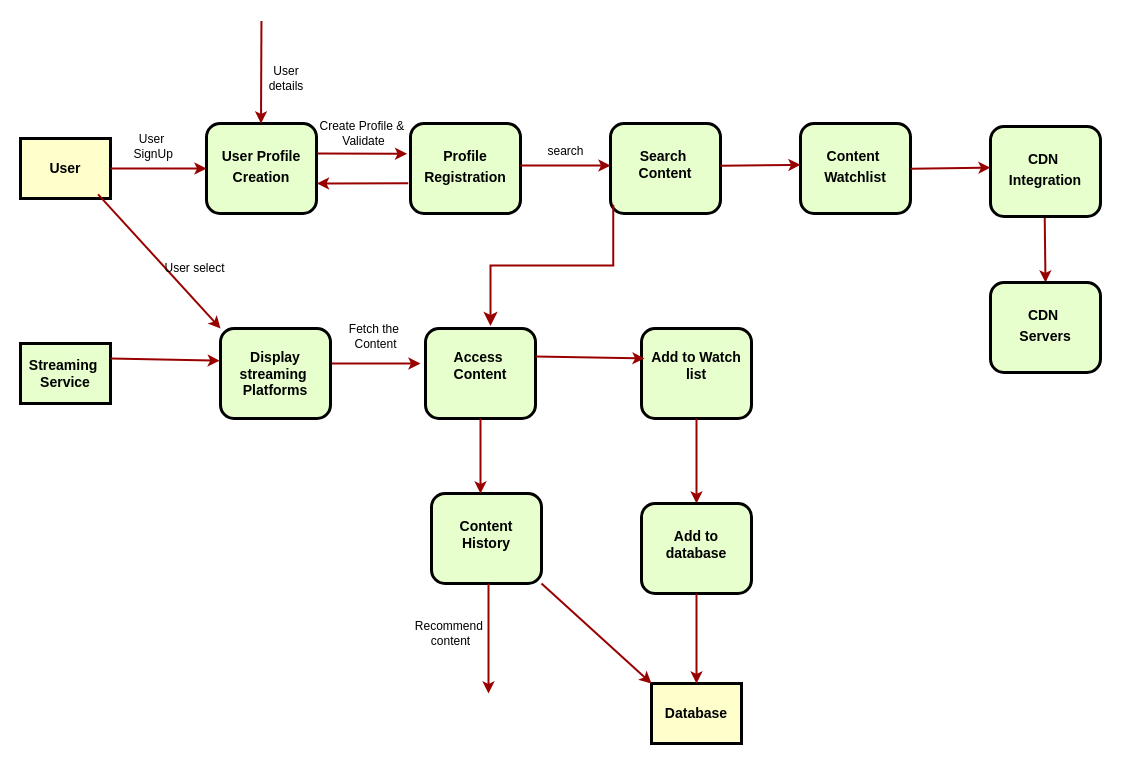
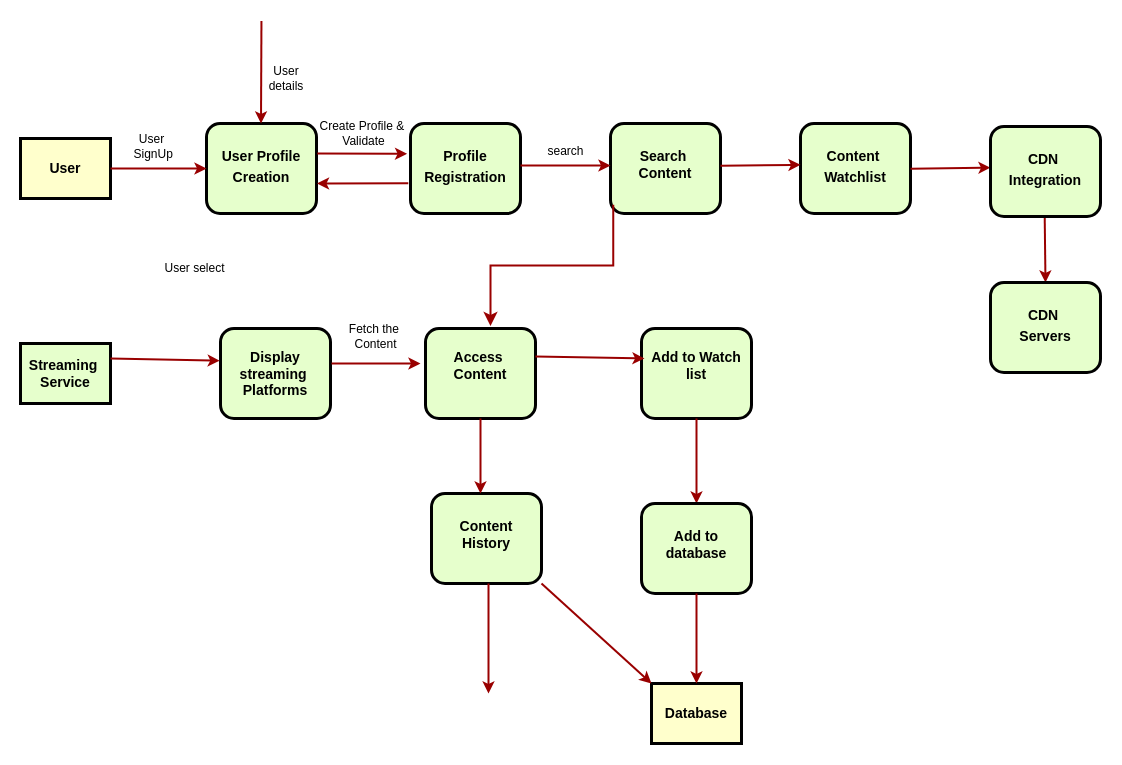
edge "User" -> "Display streaming Platforms": removed
node "Recommend content": removed
